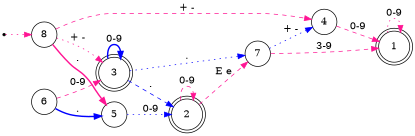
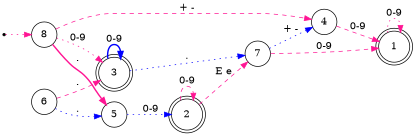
edge "8" -> "3": label "+ -" -> "0-9"
edge "7" -> "1": label "3-9" -> "0-9"
edge "6" -> "3": label "0-9" -> "."
edge "3" -> "2": removed, label "."
edge "6" -> "5": style bold -> dotted
